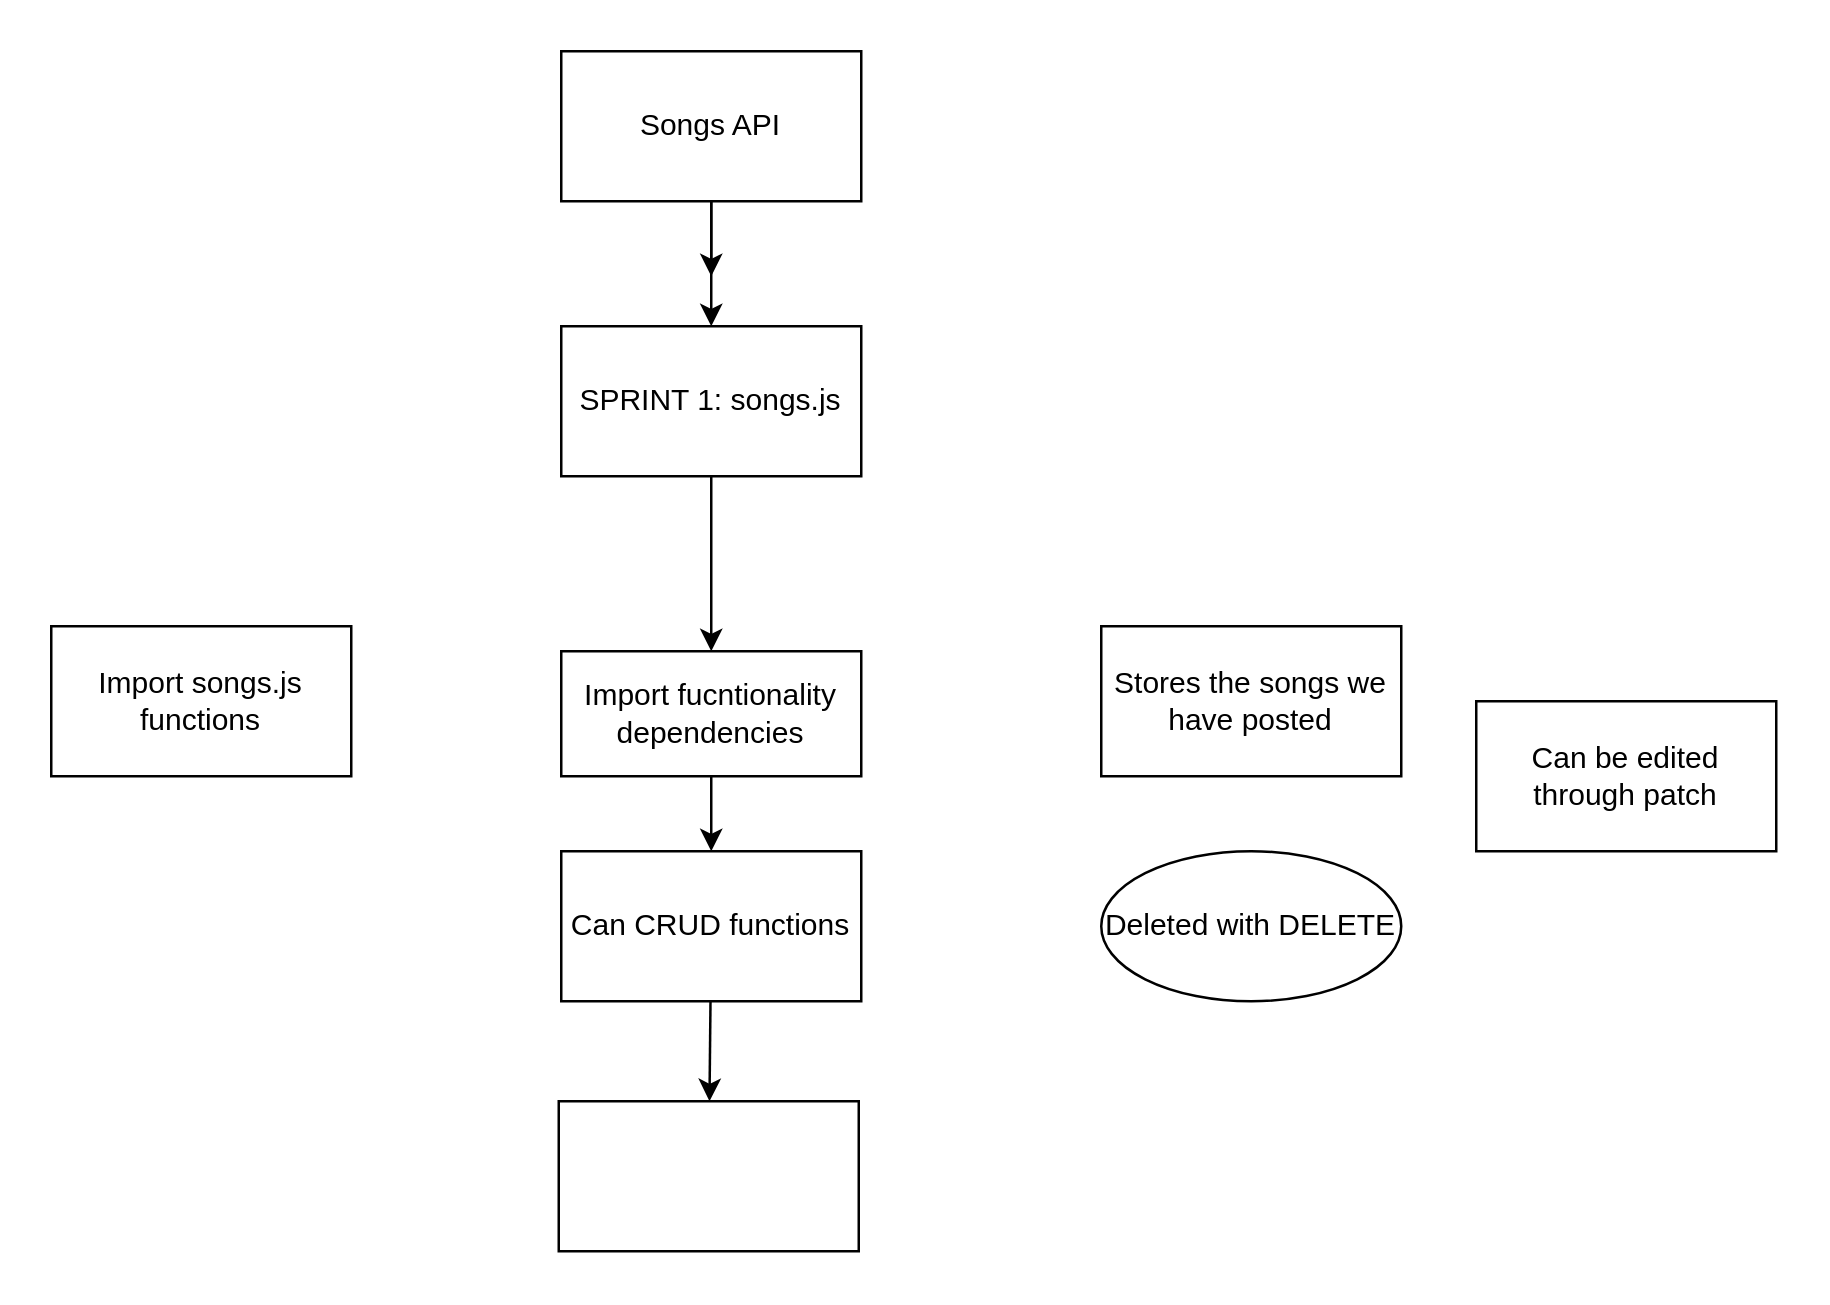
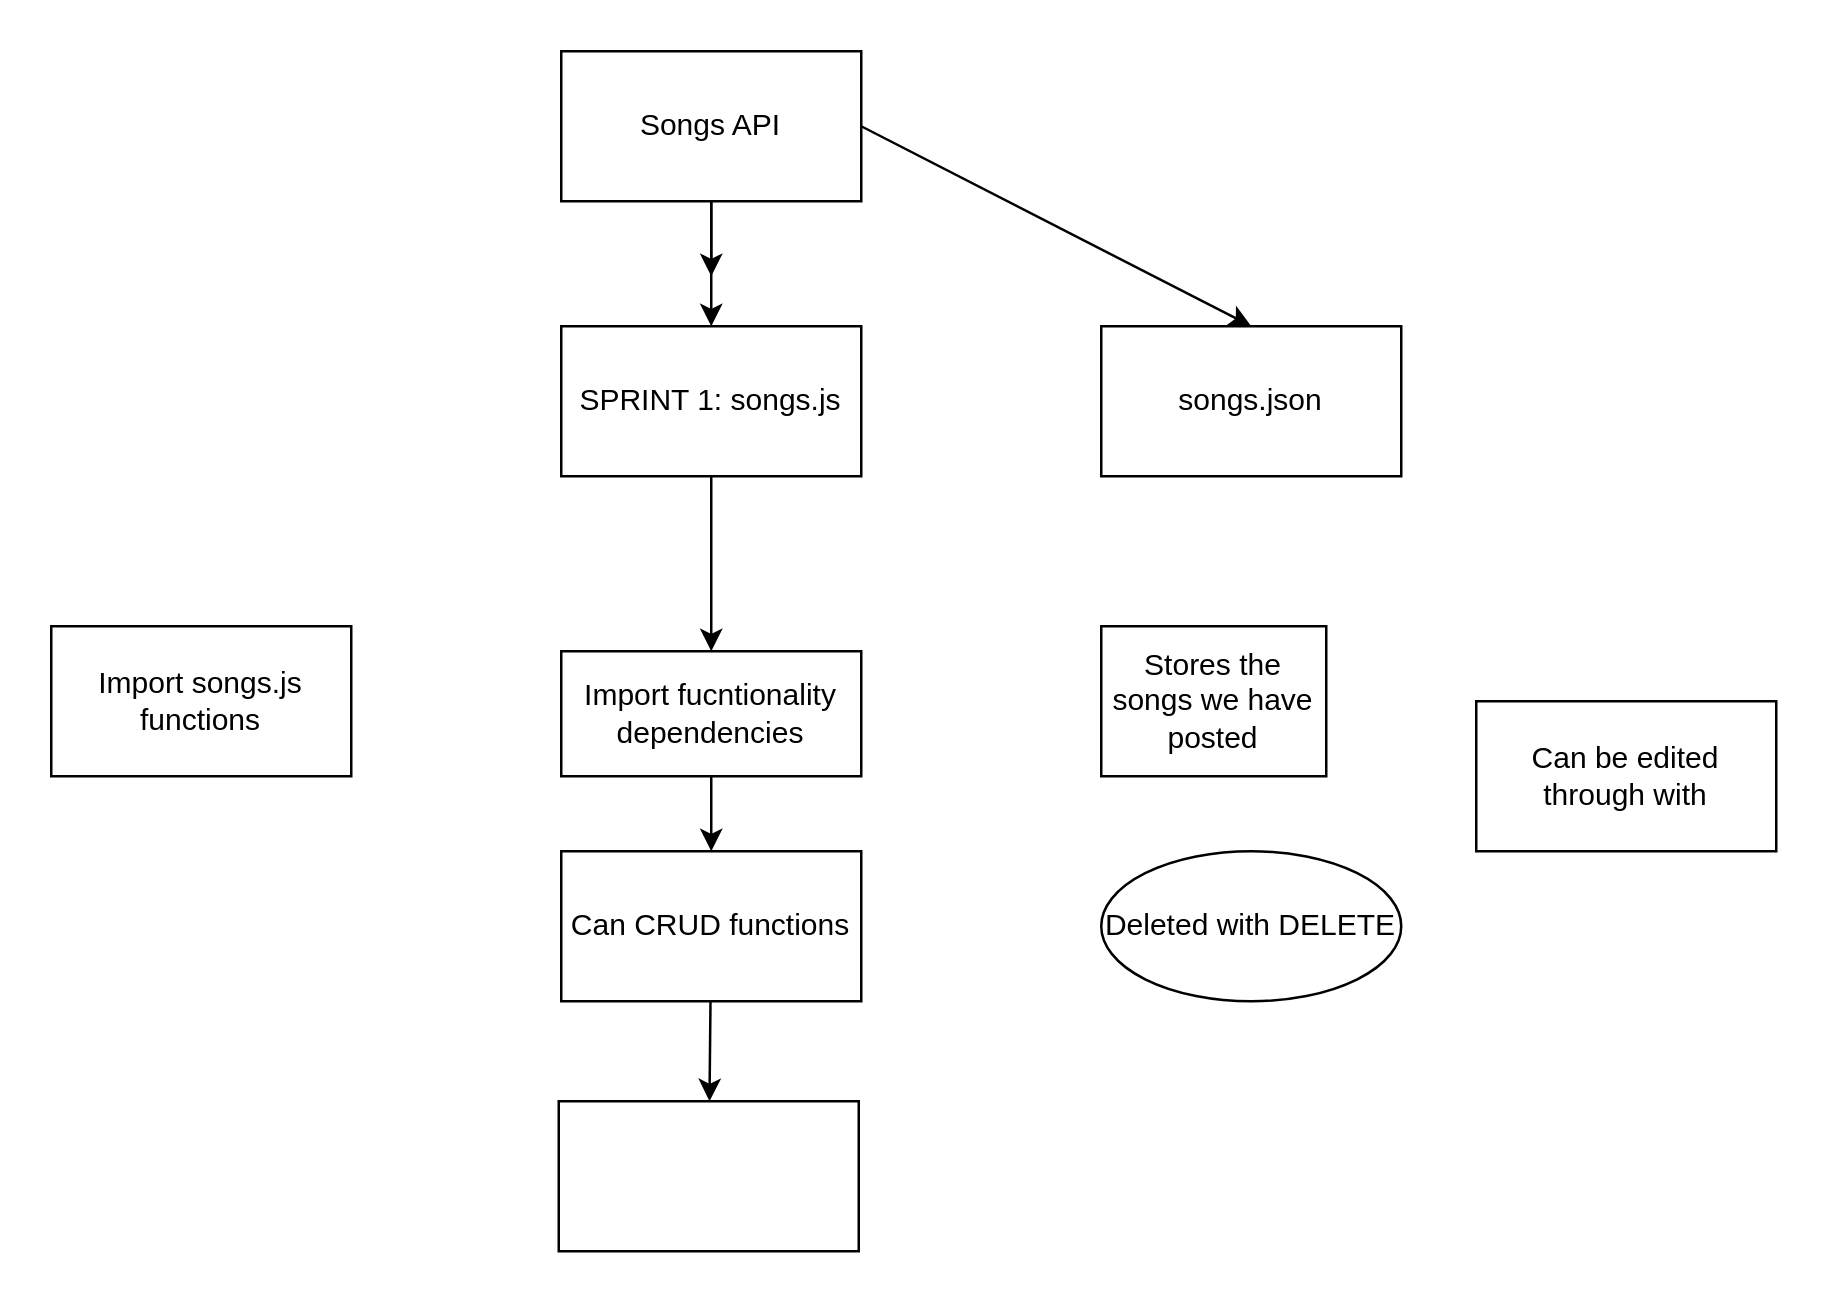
edge "Songs API" -> "songs.json": added
node "songs.json": added
node "Stores the songs we have posted": size 300x150 -> 225x150
node "Can be edited through patch": label "Can be edited through patch" -> "Can be edited through with"
